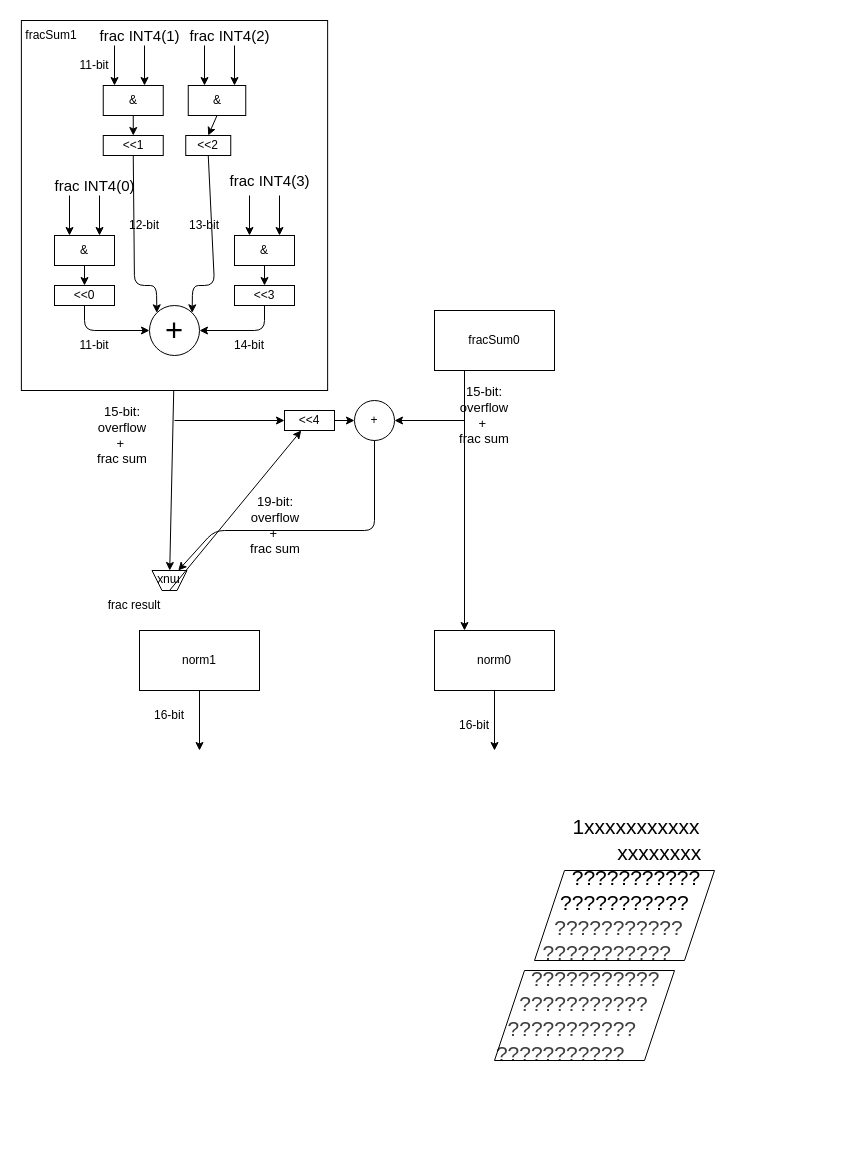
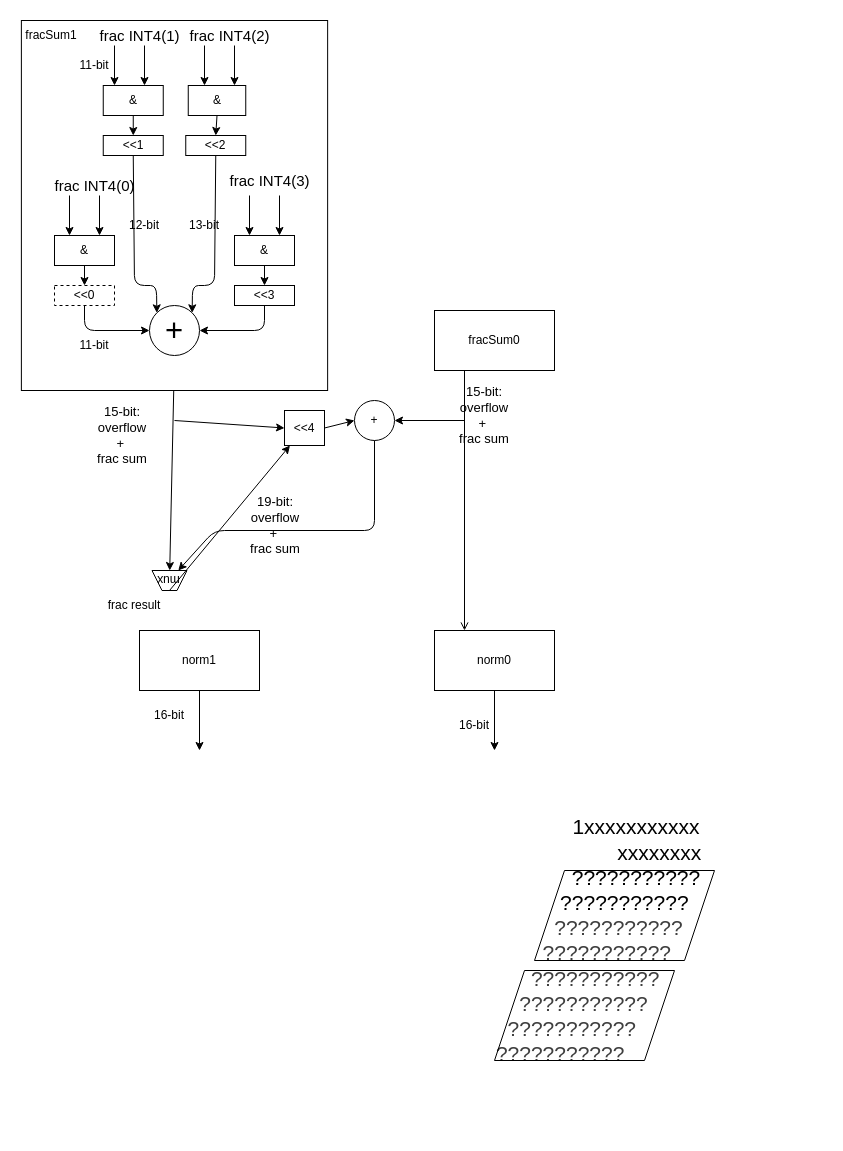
node "<<2": size 45x20 -> 60x20
node "<<0": style solid -> dashed
node "14-bit": removed
node "<<4": size 50x20 -> 40x35
edge "fracSum0" -> "norm0": arrowhead classic -> open
